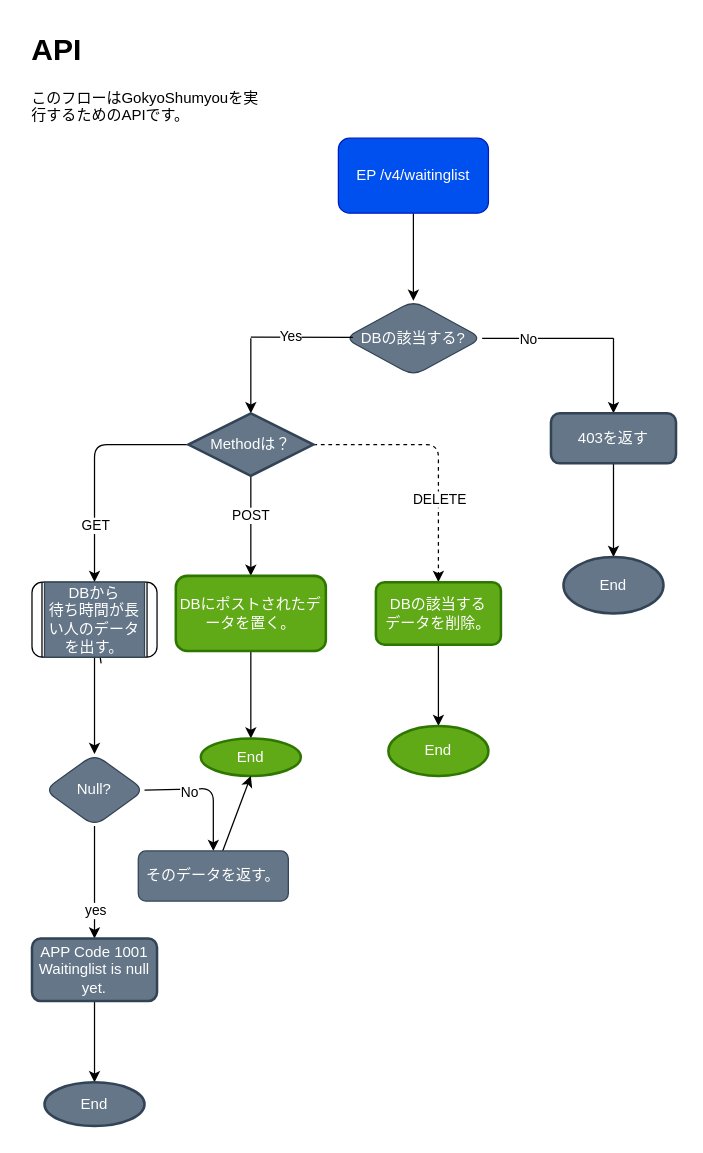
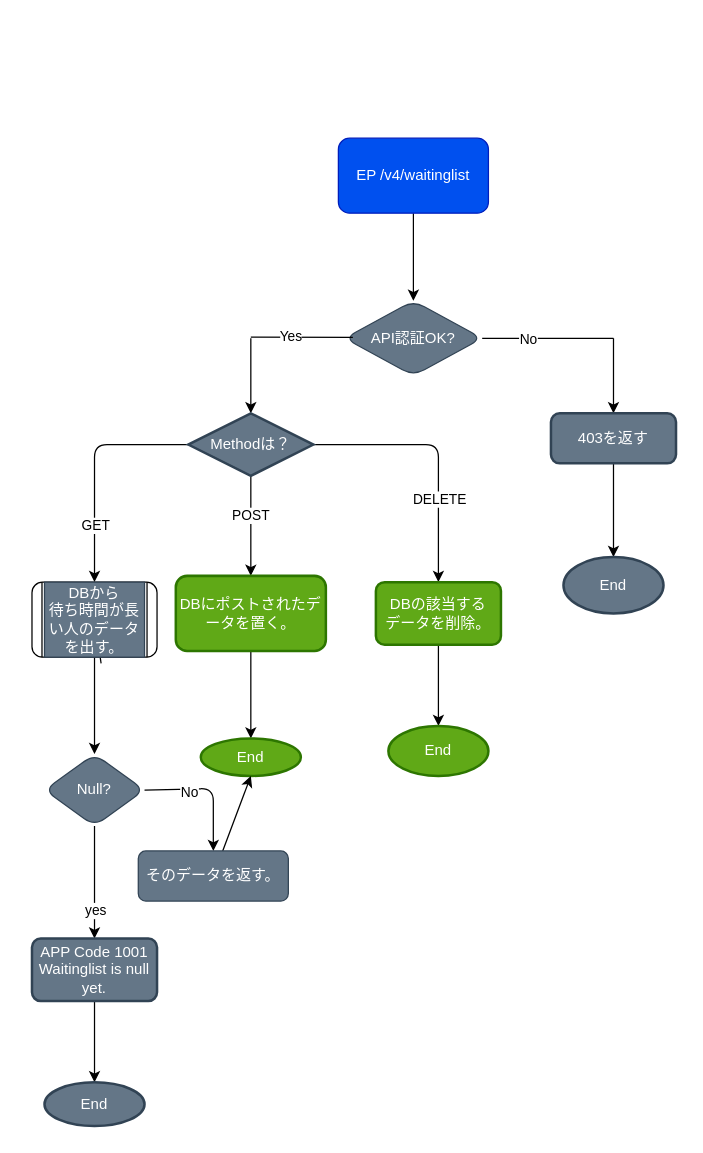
node "APIこのフローはGokyoShumyouを実行するためのAPIです。": removed
node "DBの該当する?": label "DBの該当する?" -> "API認証OK?"
edge "Methodは？" -> "DBの該当する データを削除。": style dashed -> solid
